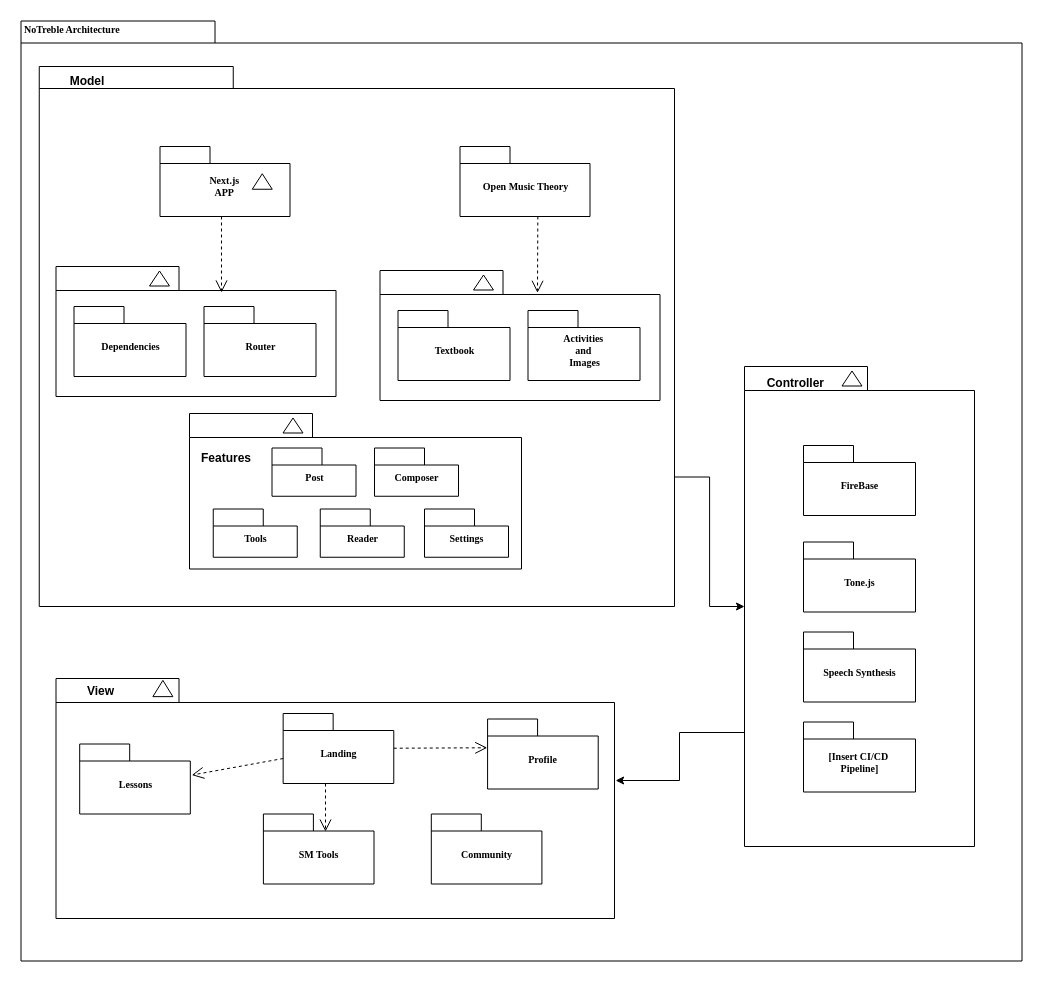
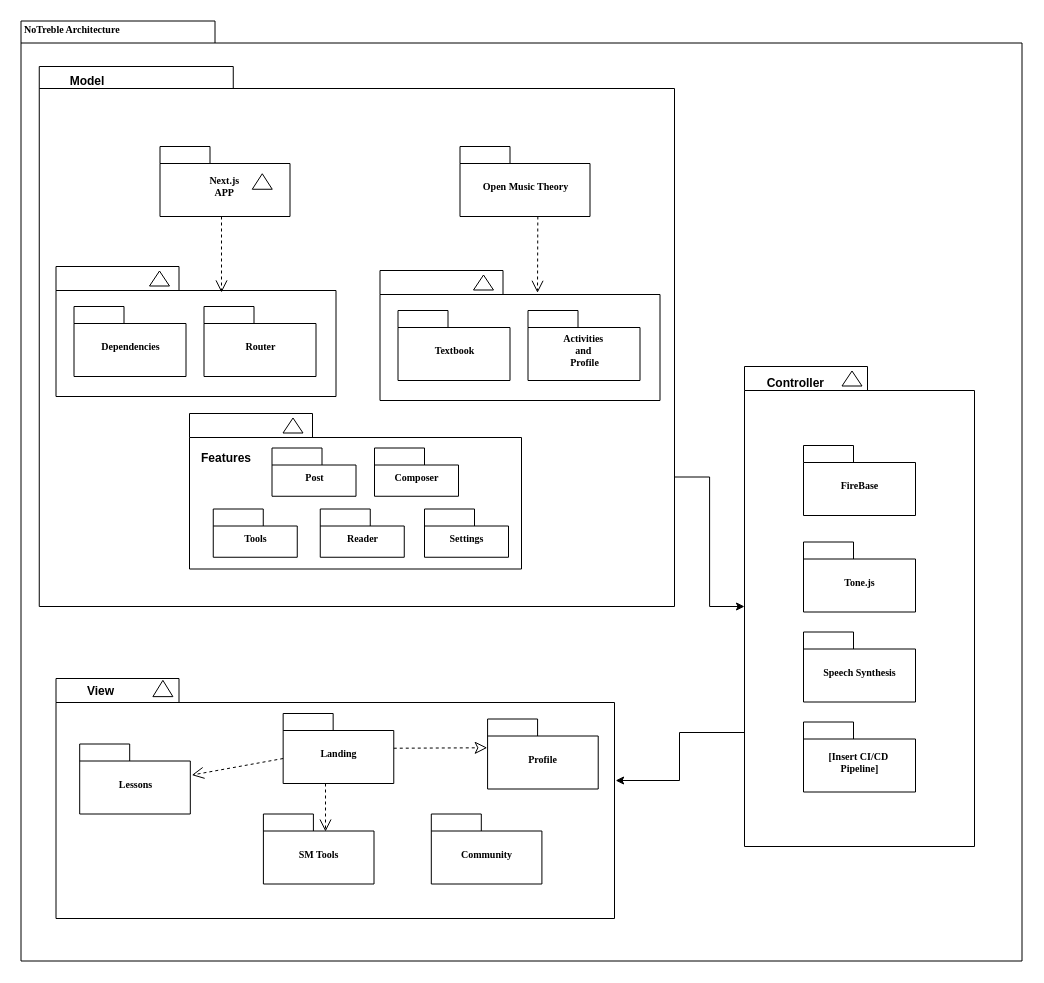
node "Activities and Images": label "Activities and Images" -> "Activities and Profile"
edge "Landing" -> "Profile": arrowhead open -> classic
